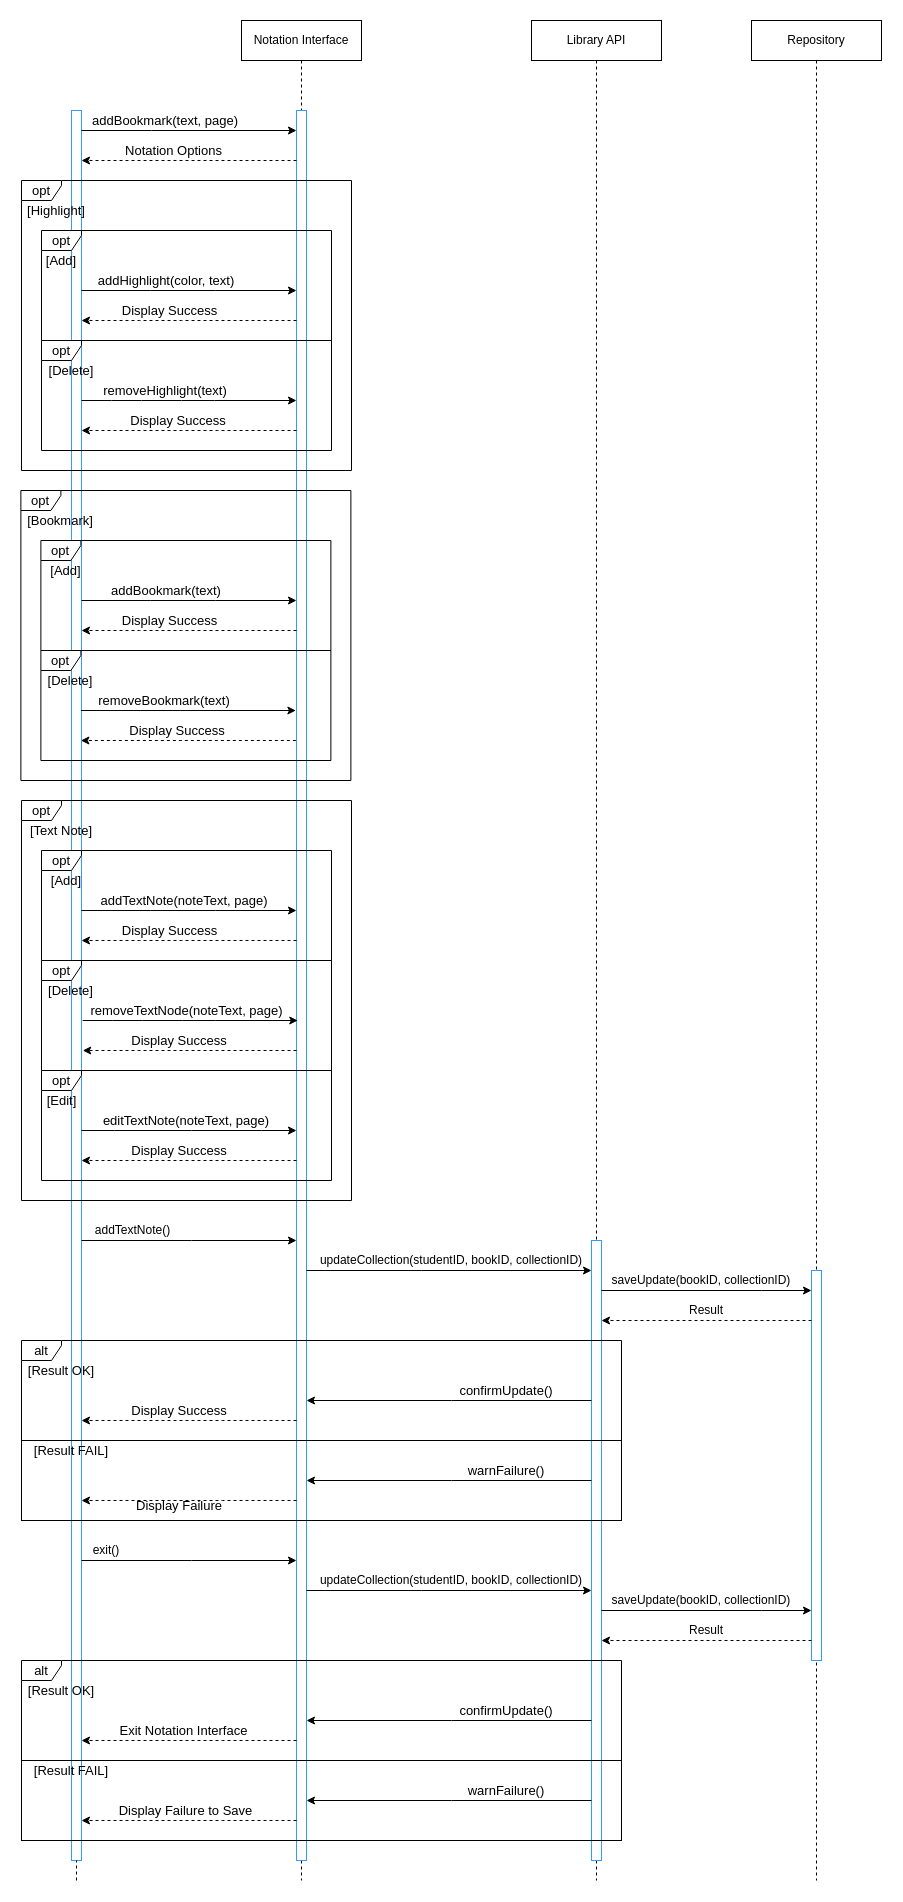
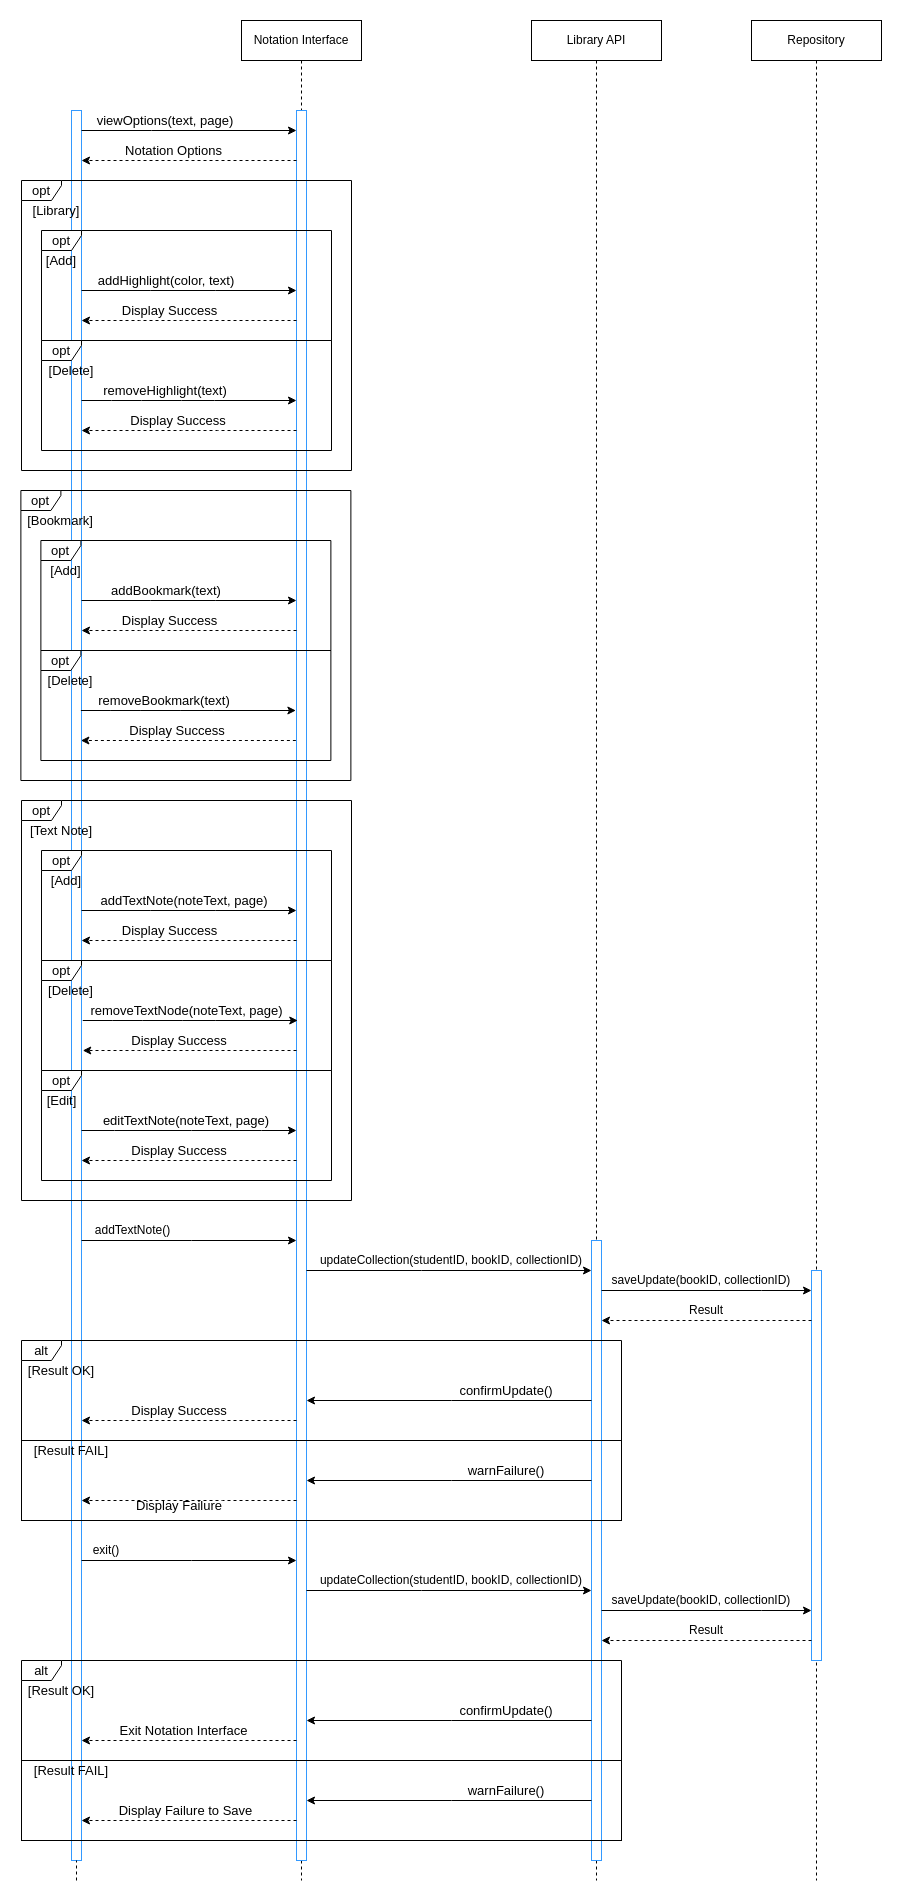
node "addBookmark(text, page)": label "addBookmark(text, page)" -> "viewOptions(text, page)"
node "[Highlight]": label "[Highlight]" -> "[Library]"
